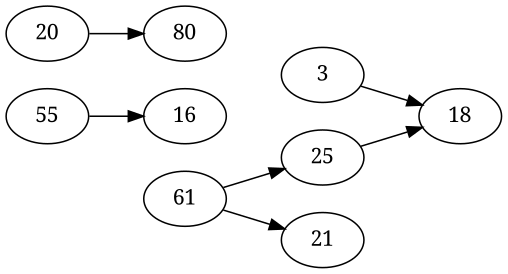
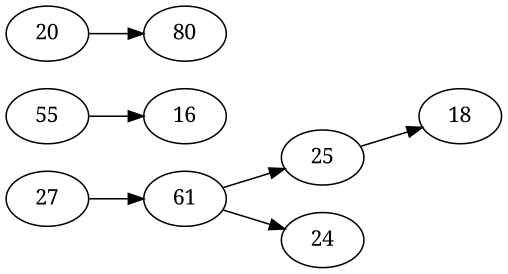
node "3": removed
node "27": added
node "21": label "21" -> "24"
